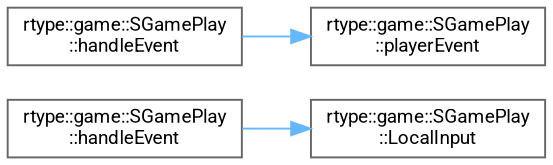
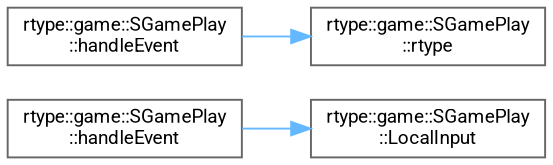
node "rtype::game::SGamePlay ::playerEvent": label "rtype::game::SGamePlay ::playerEvent" -> "rtype::game::SGamePlay ::rtype"
